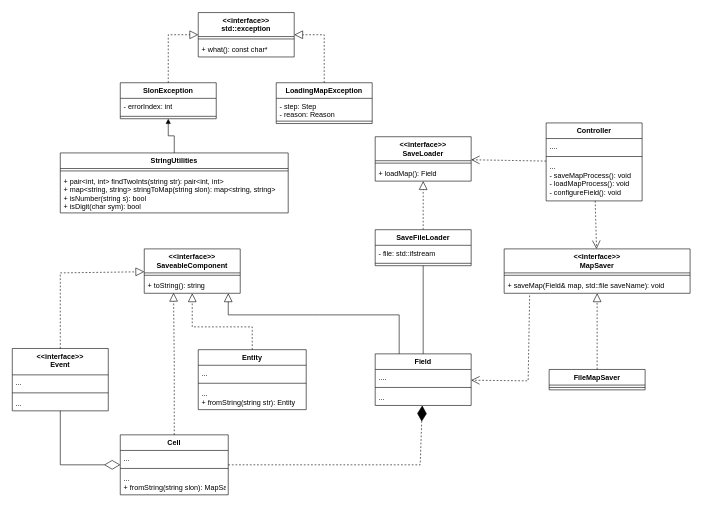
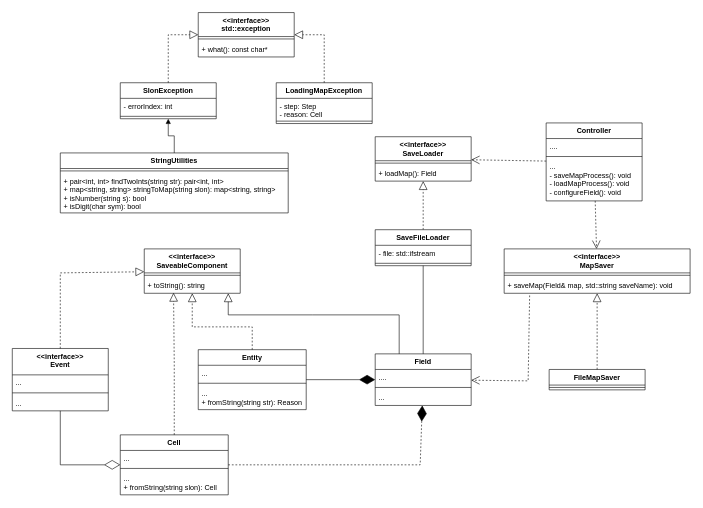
node "- step: Step - reason: Reason": label "- step: Step - reason: Reason" -> "- step: Step - reason: Cell"
node "+ saveMap(Field& map, std::file saveName): void": label "+ saveMap(Field& map, std::file saveName): void" -> "+ saveMap(Field& map, std::string saveName): void"
edge "Entity" -> "Field": added
node "... + fromString(string str): Entity": label "... + fromString(string str): Entity" -> "... + fromString(string str): Reason"
node "... + fromString(string slon): MapSaver": label "... + fromString(string slon): MapSaver" -> "... + fromString(string slon): Cell"
